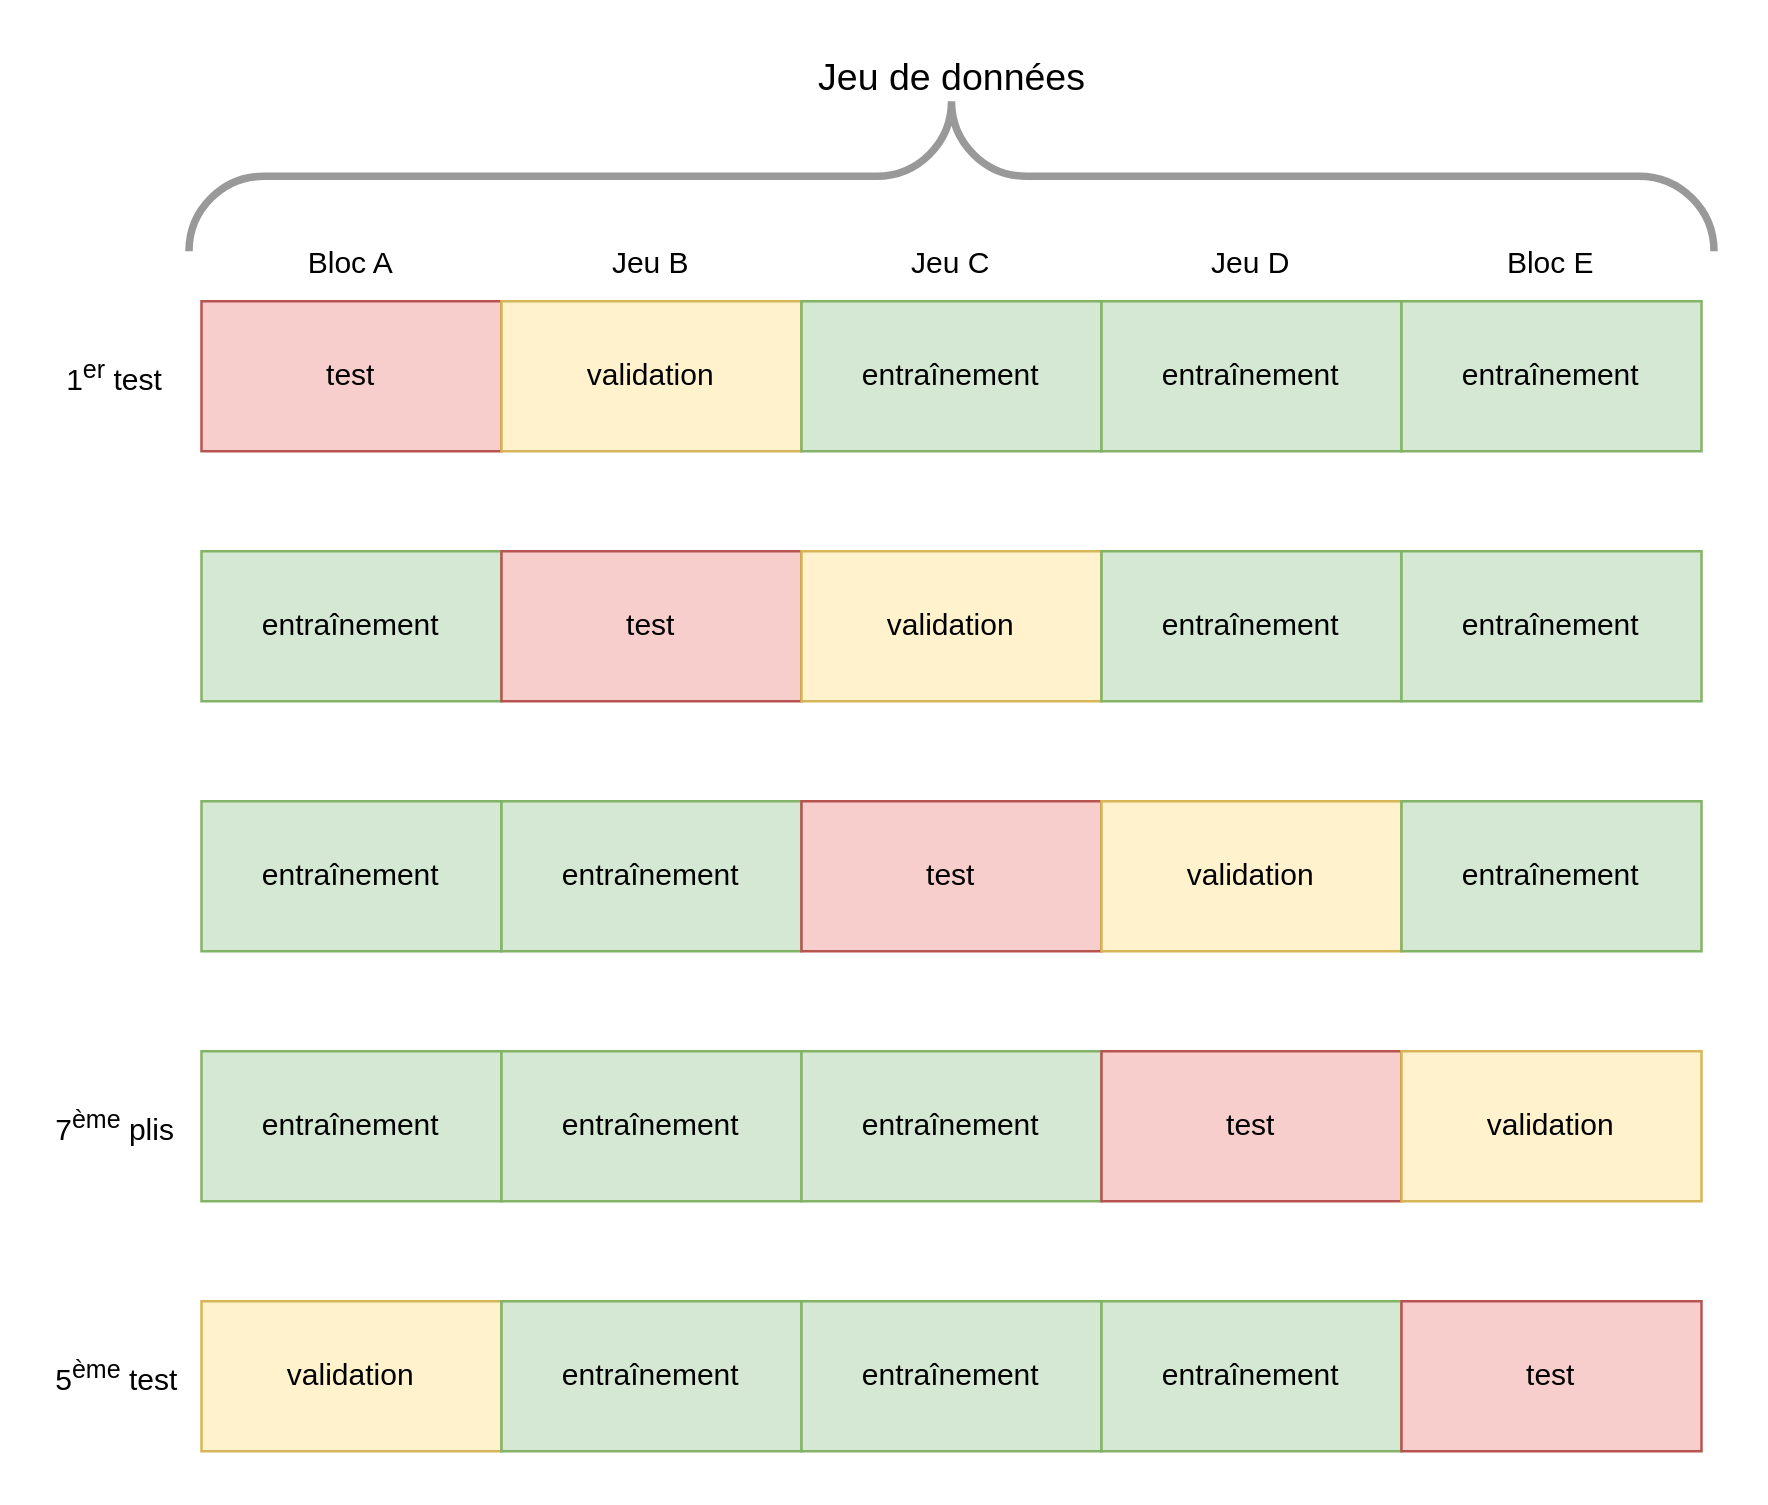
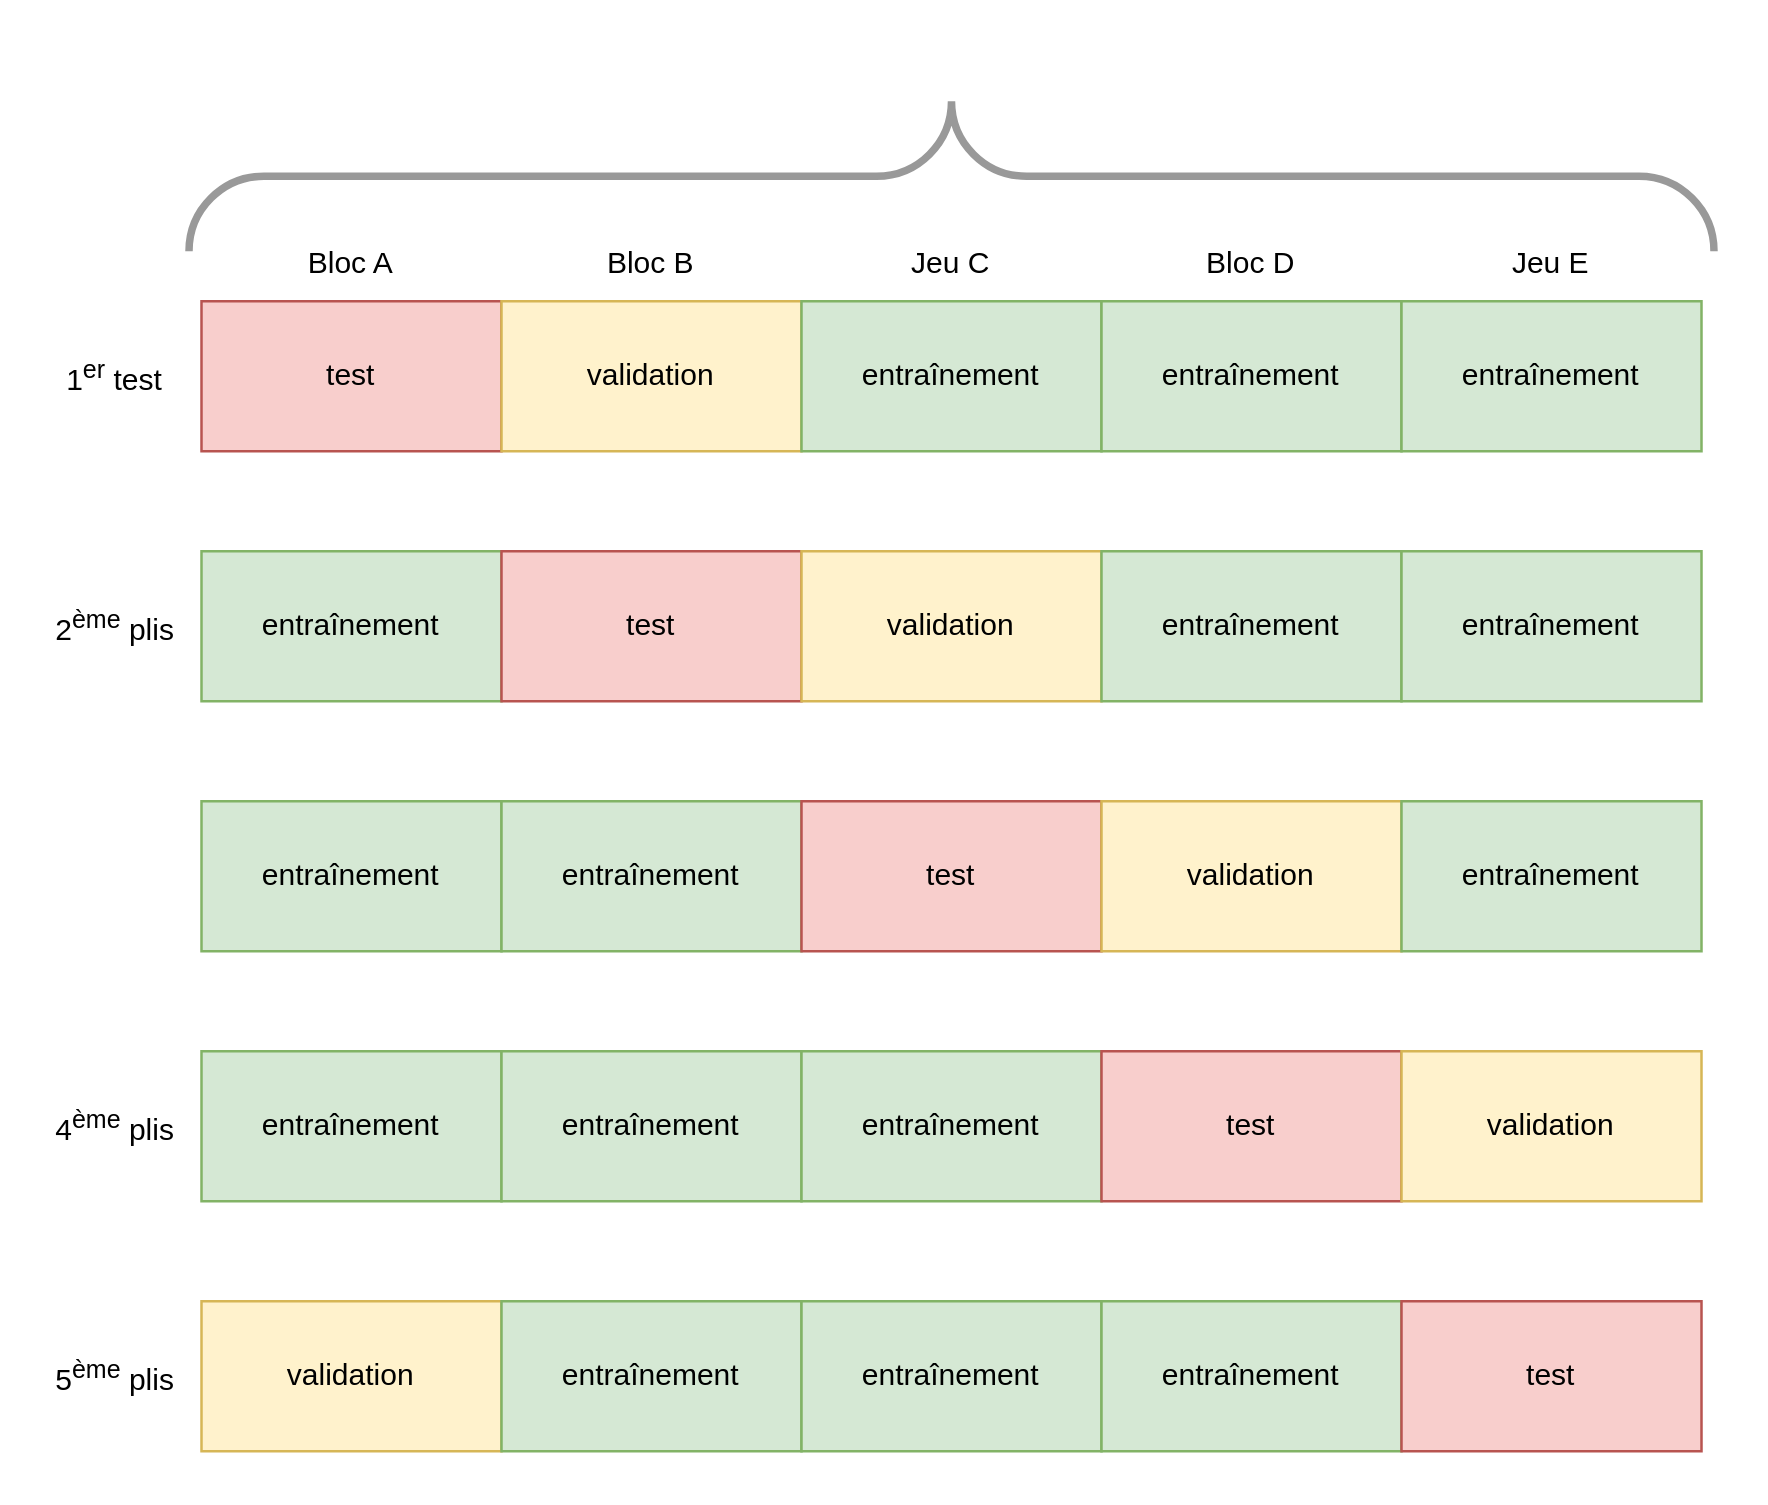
node "Jeu de données": removed
node "Jeu B": label "Jeu B" -> "Bloc B"
node "Jeu D": label "Jeu D" -> "Bloc D"
node "Bloc E": label "Bloc E" -> "Jeu E"
node "2ème plis": added
node "7ème plis": label "7ème plis" -> "4ème plis"
node "5ème test": label "5ème test" -> "5ème plis"
